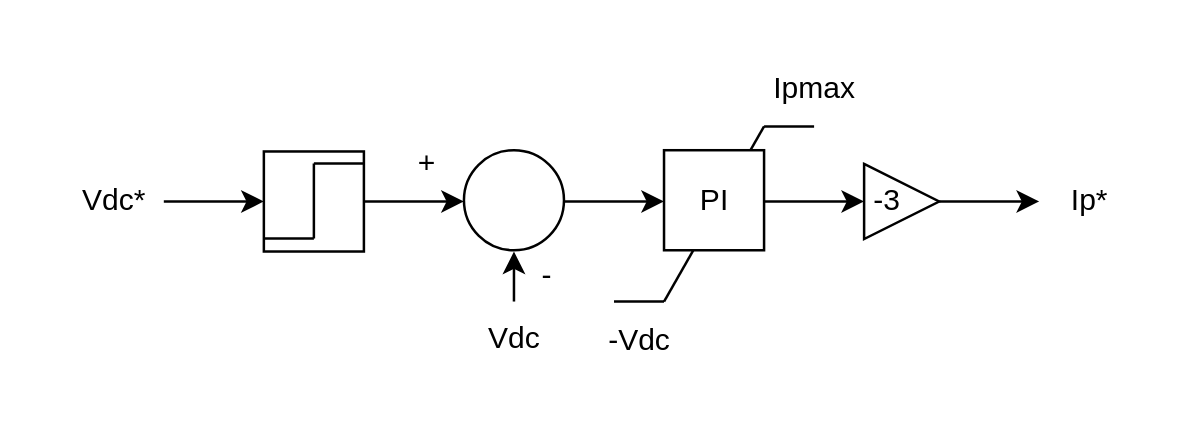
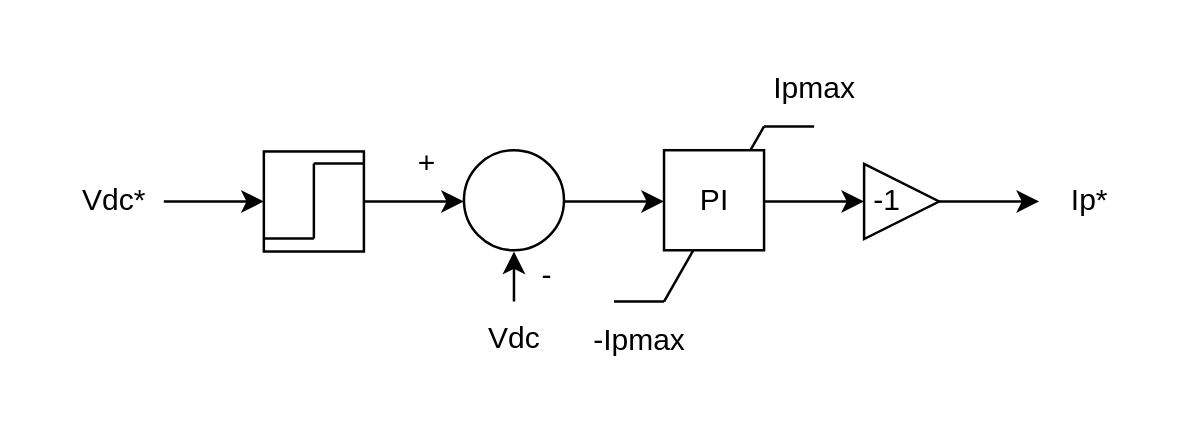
node "-3": label "-3" -> "-1"
node "-Vdc": label "-Vdc" -> "-Ipmax"
